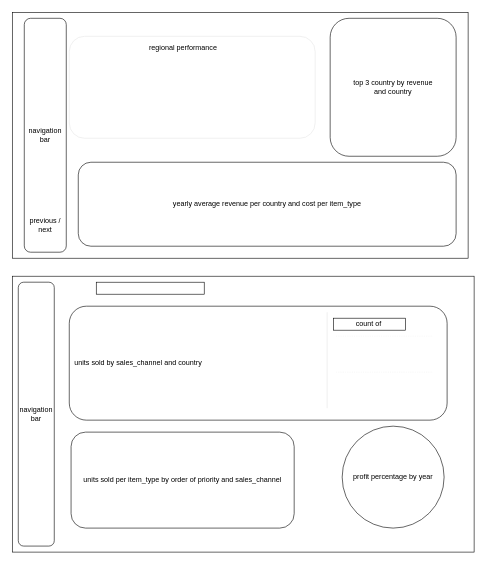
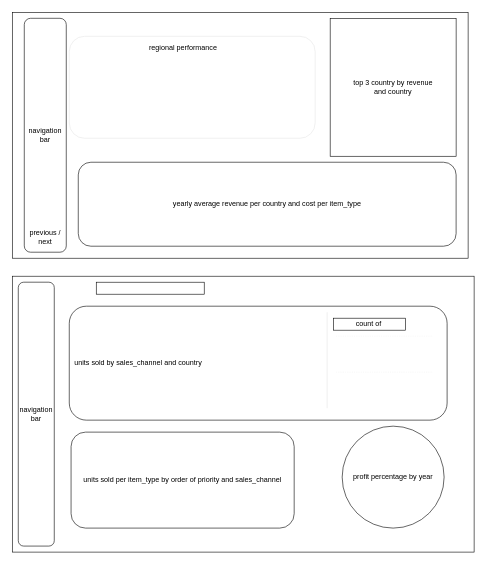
node "top 3 country by revenue and country": shape rounded rectangle -> rectangle
node "previous / next": moved (45, 225) -> (45, 237)
